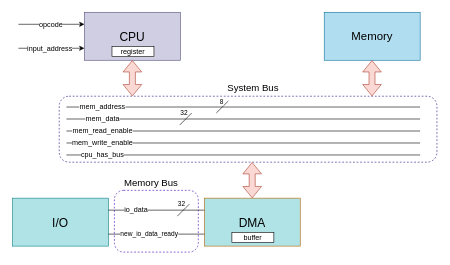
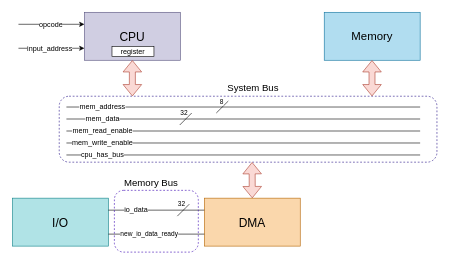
node "DMA": fillcolor #b0e3e6 -> #fad7ac
node "buffer": removed
